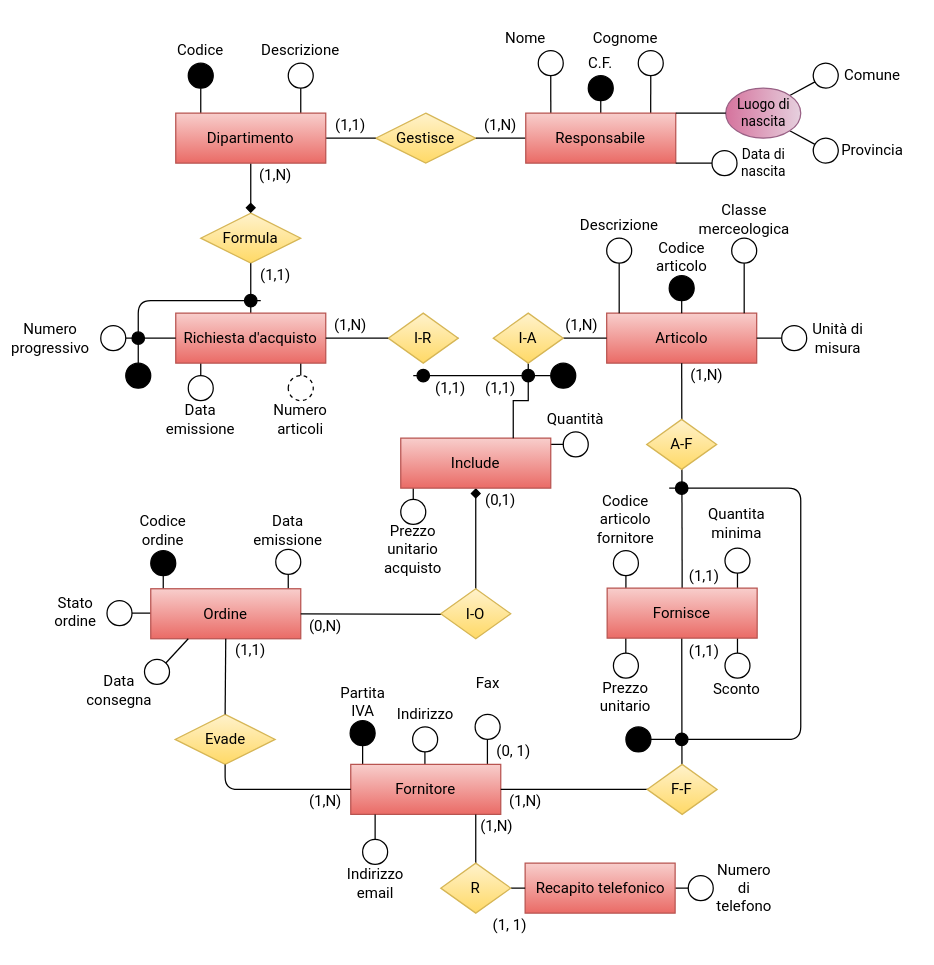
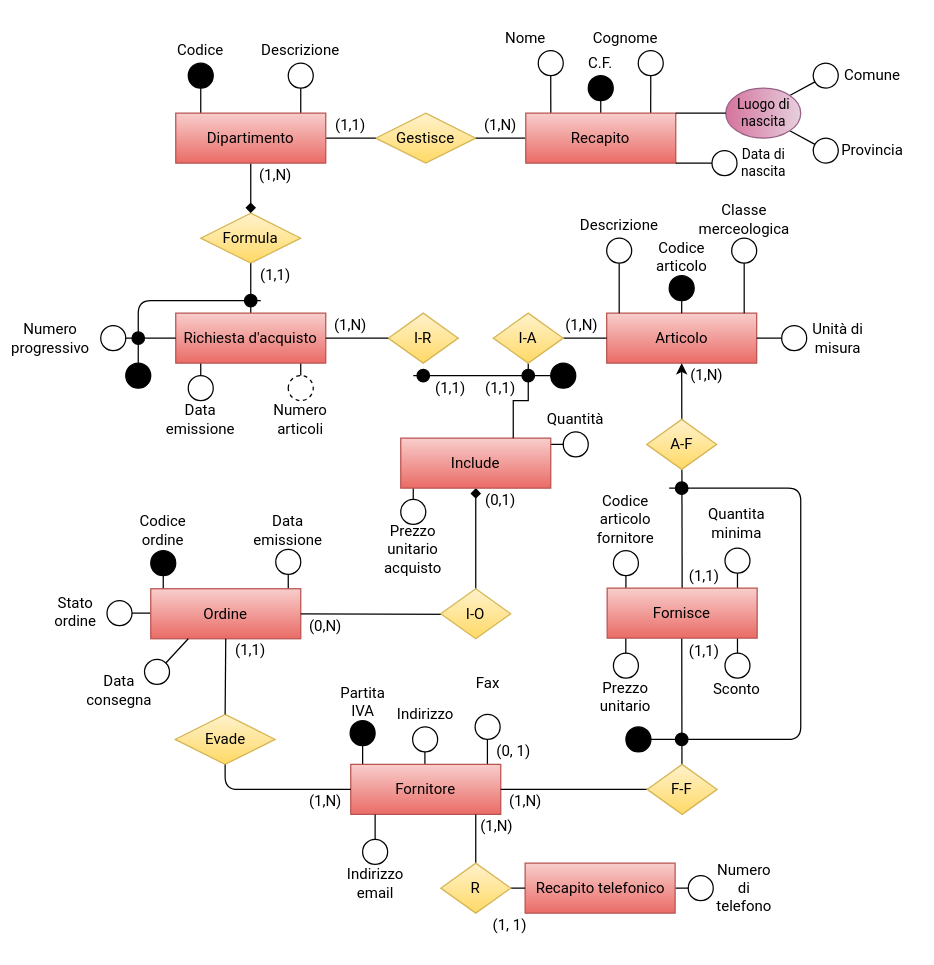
node "Responsabile": label "Responsabile" -> "Recapito"
edge "Articolo" -- "Fornisce": arrowhead none -> classic
